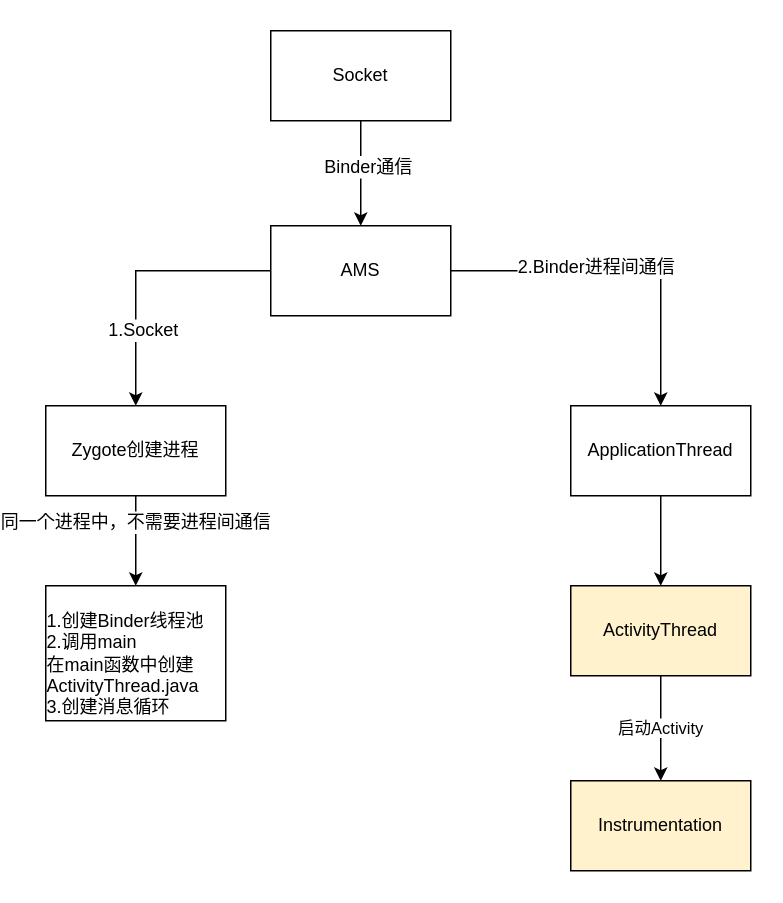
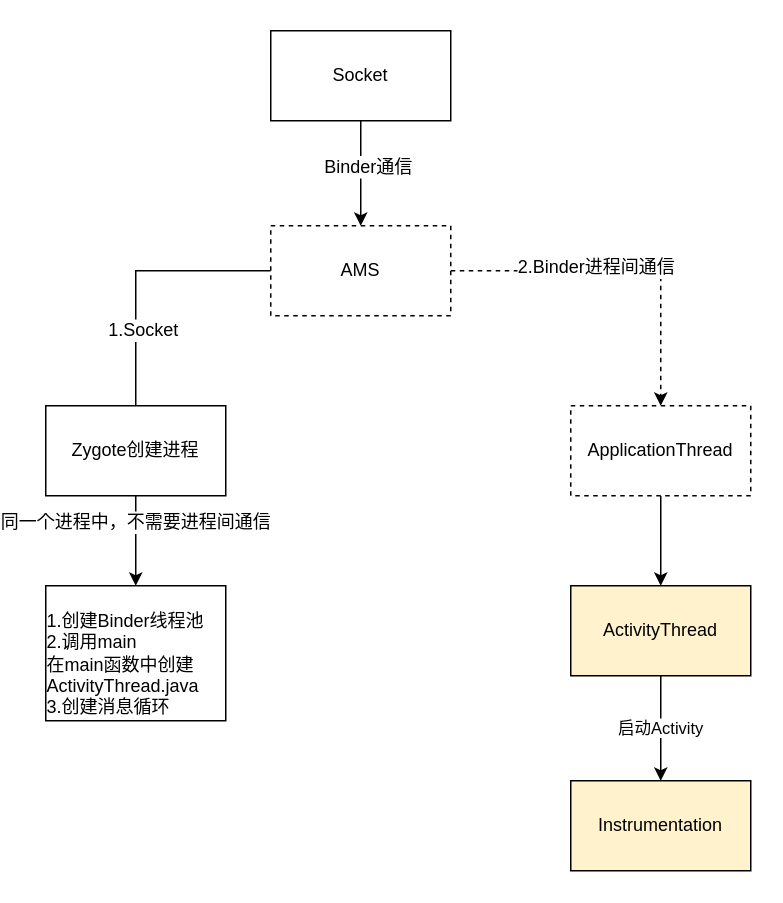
node "AMS": style solid -> dashed
edge "AMS" -> "ApplicationThread": style solid -> dashed
edge "AMS" -> "Zygote创建进程": arrowhead classic -> none
node "ApplicationThread": style solid -> dashed
